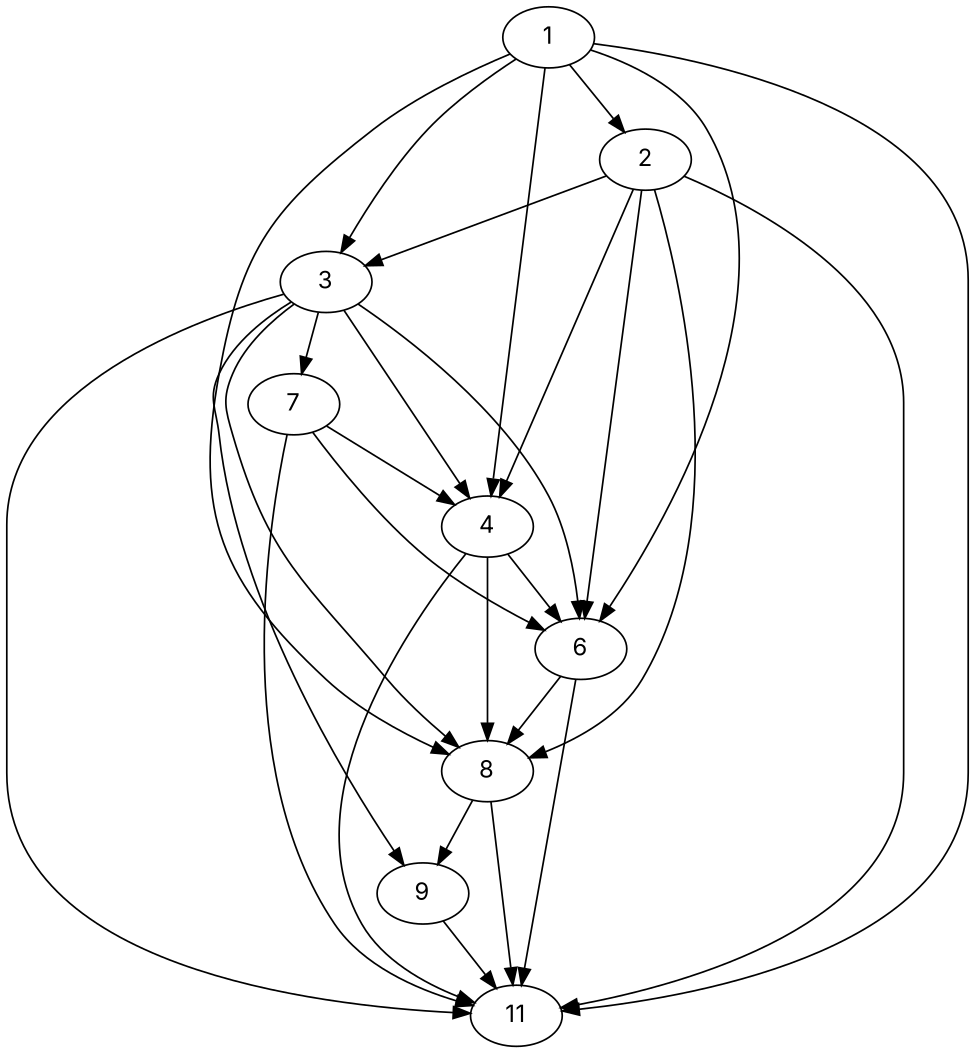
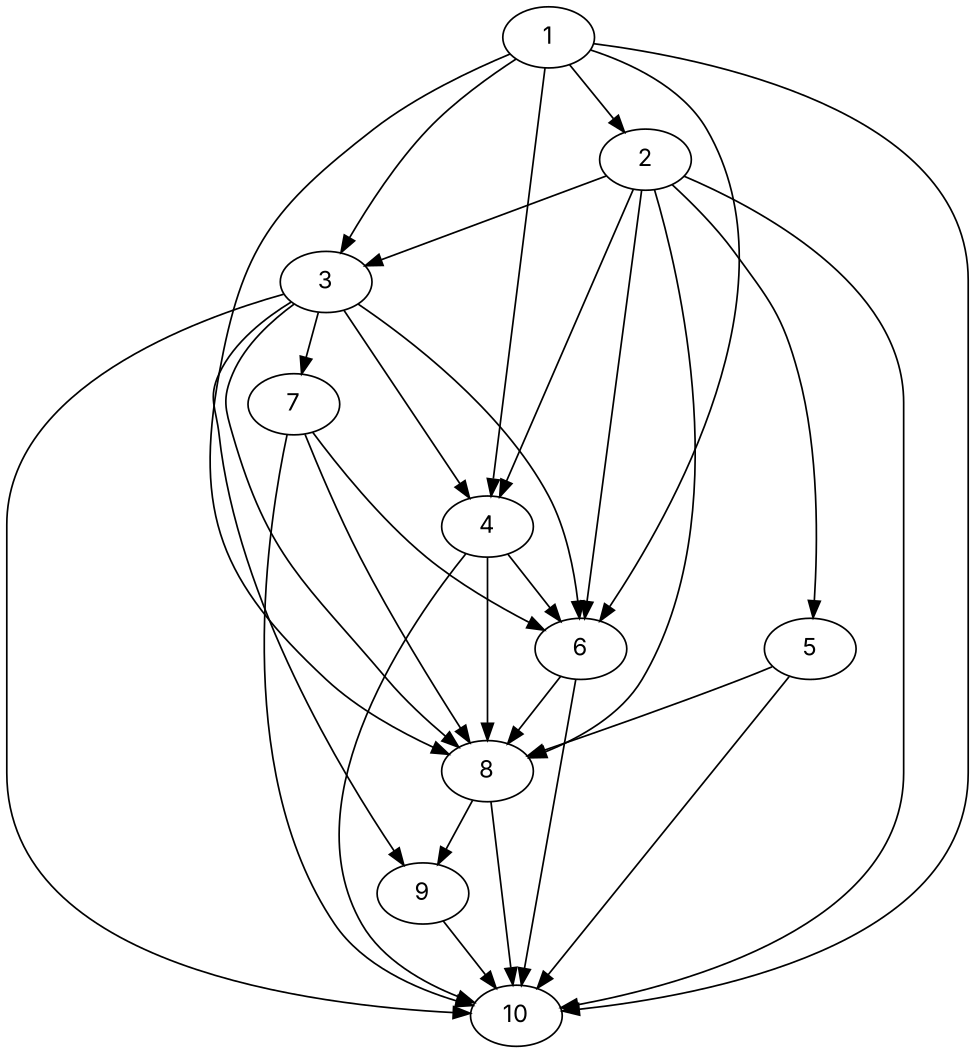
edge "7" -> "4": now "7" -> "8"
node "5": added
node "11": label "11" -> "10"
